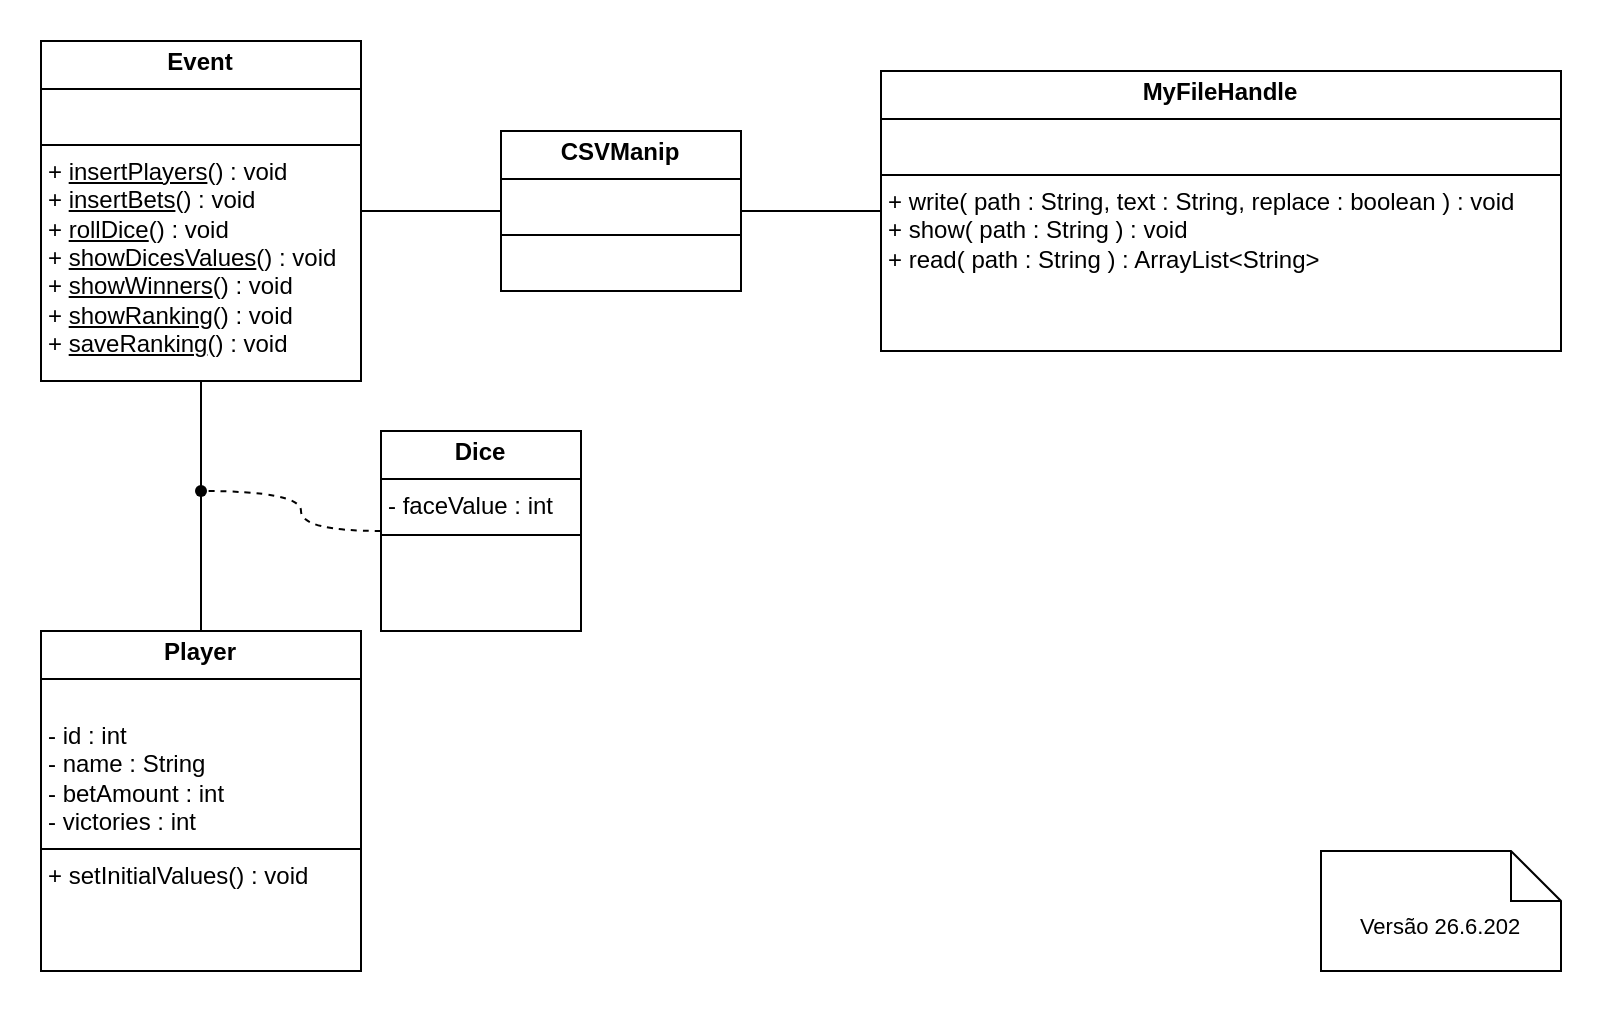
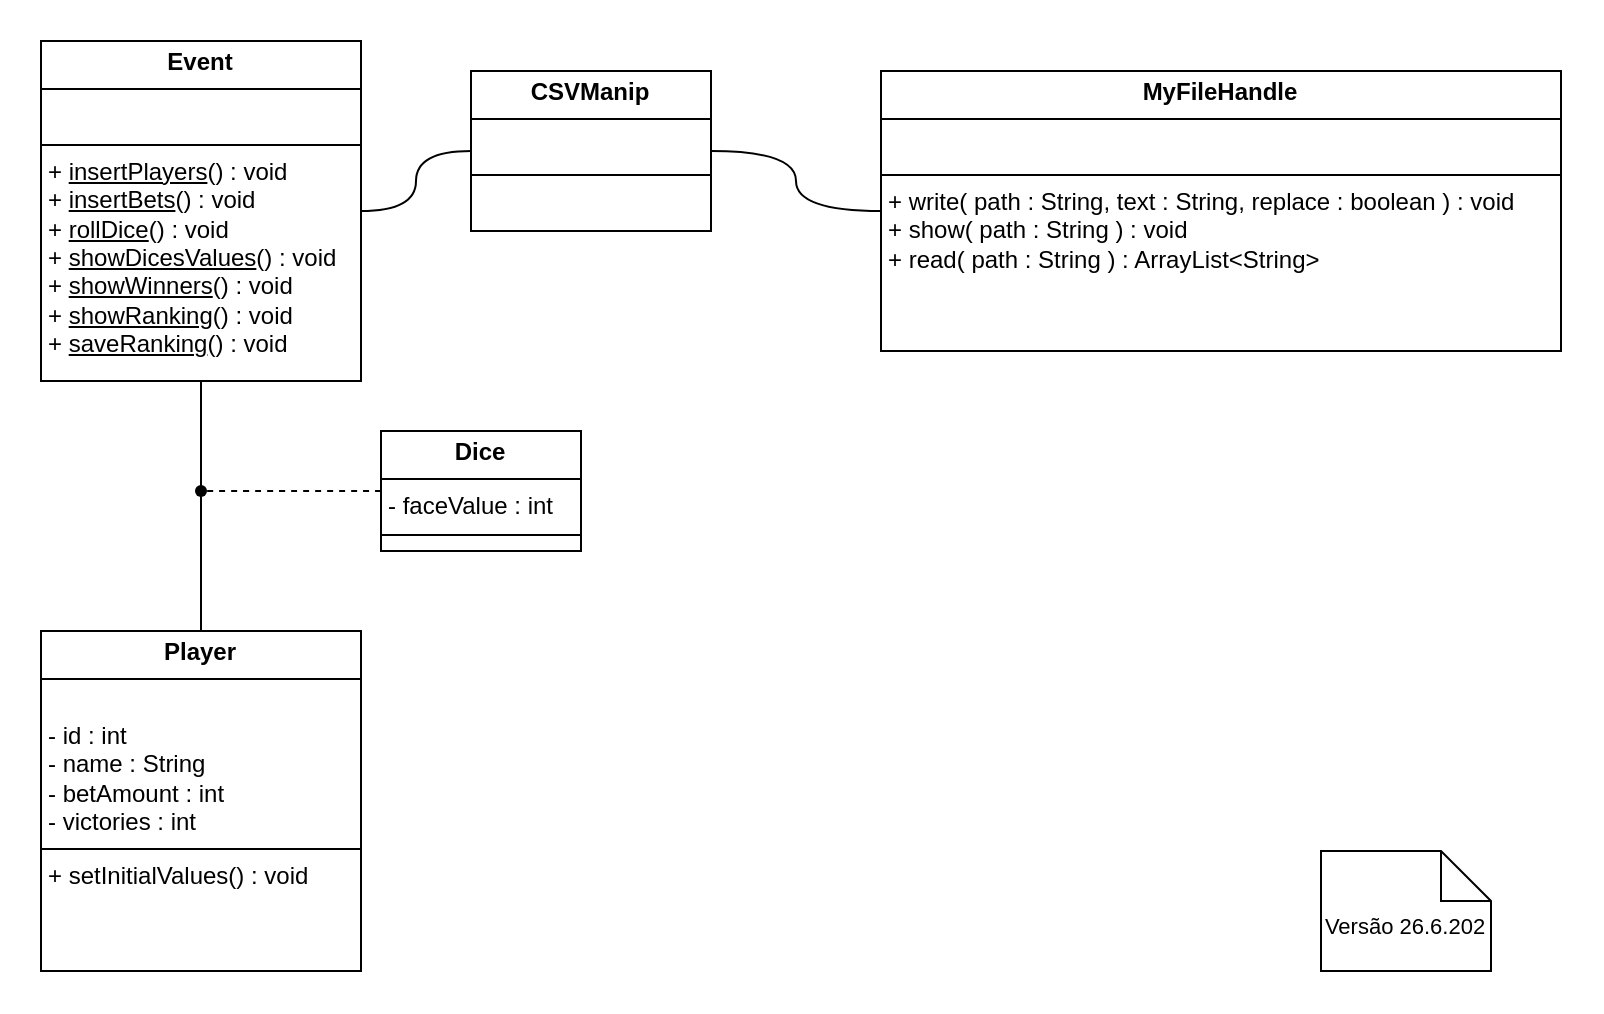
node "CSVManip": moved (621, 211) -> (591, 151)
node "Dice - faceValue : int": size 200x200 -> 200x120
node "Versão 26.6.202": size 240x120 -> 170x120
